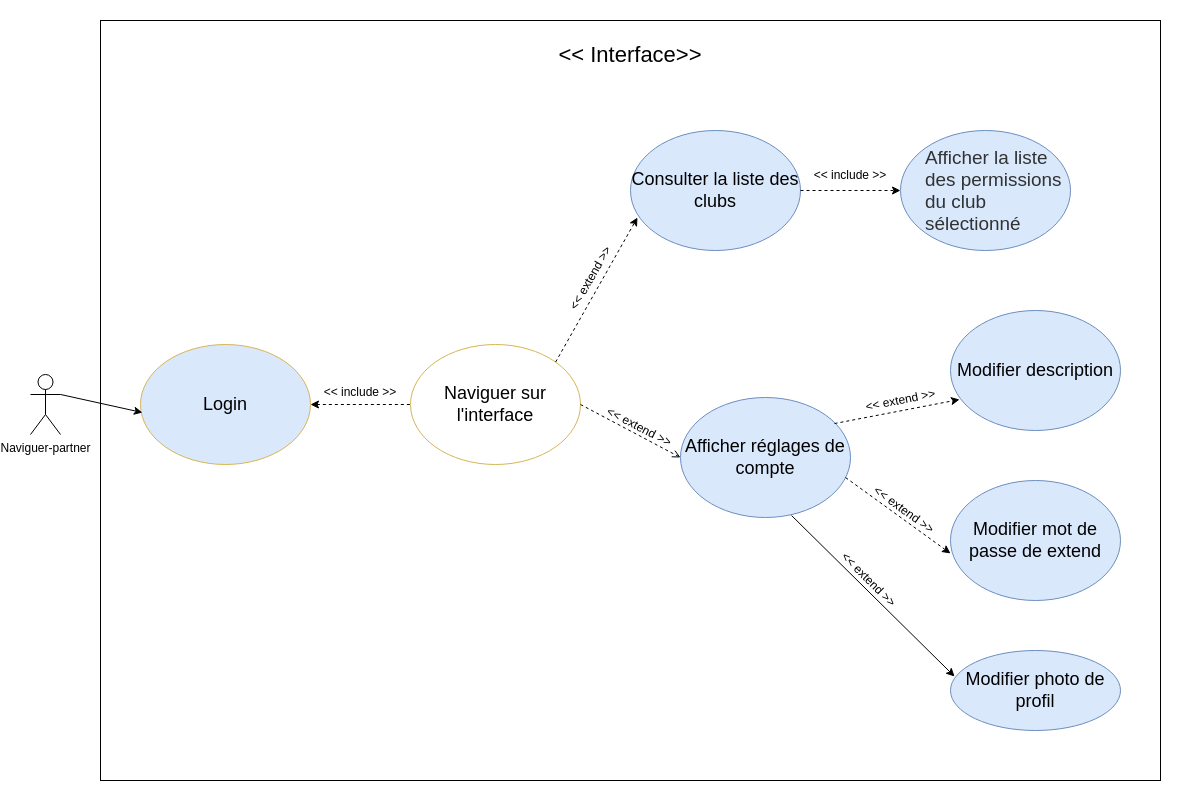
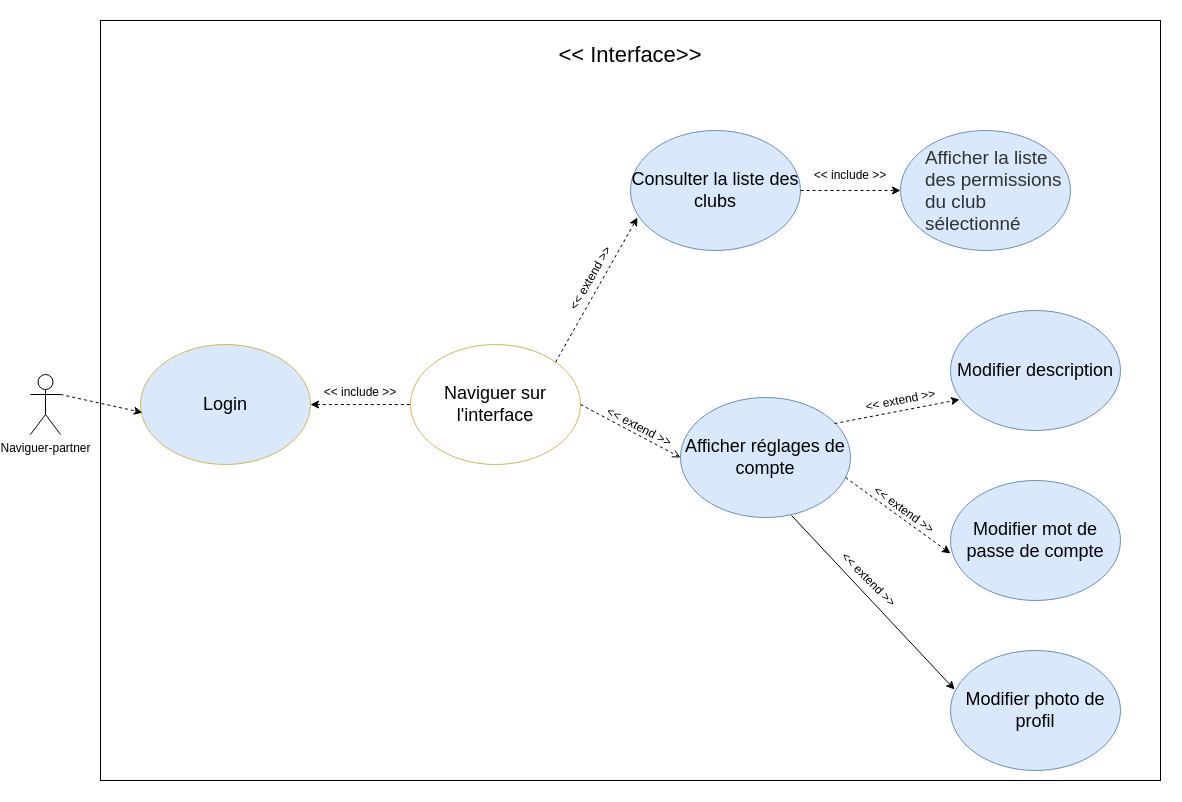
edge "Naviguer-partner" -> "Login": style solid -> dashed
node "Modifier mot de passe de extend": label "Modifier mot de passe de extend" -> "Modifier mot de passe de compte"
node "Modifier photo de profil": size 170x80 -> 170x120
